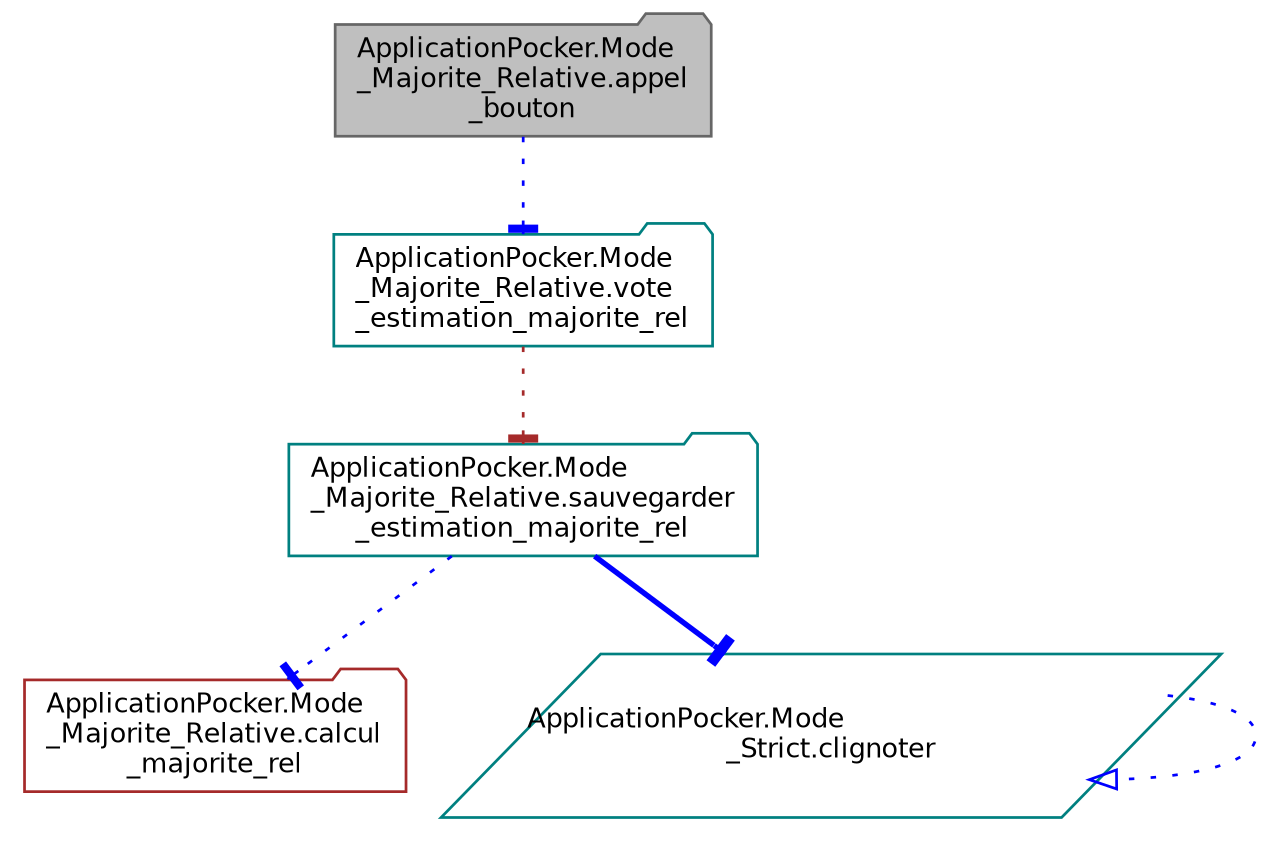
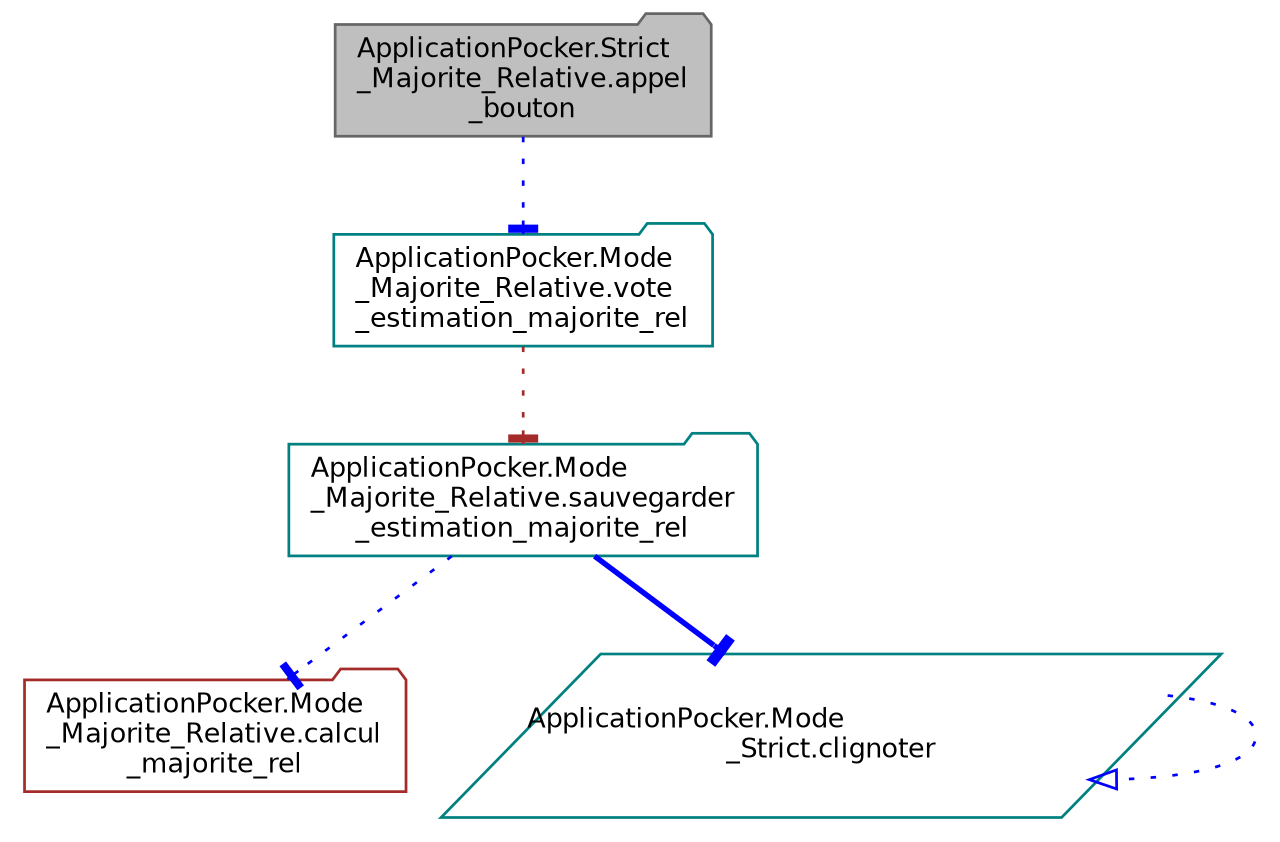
node "ApplicationPocker.Mode _Majorite_Relative.appel _bouton": label "ApplicationPocker.Mode _Majorite_Relative.appel _bouton" -> "ApplicationPocker.Strict _Majorite_Relative.appel _bouton"
